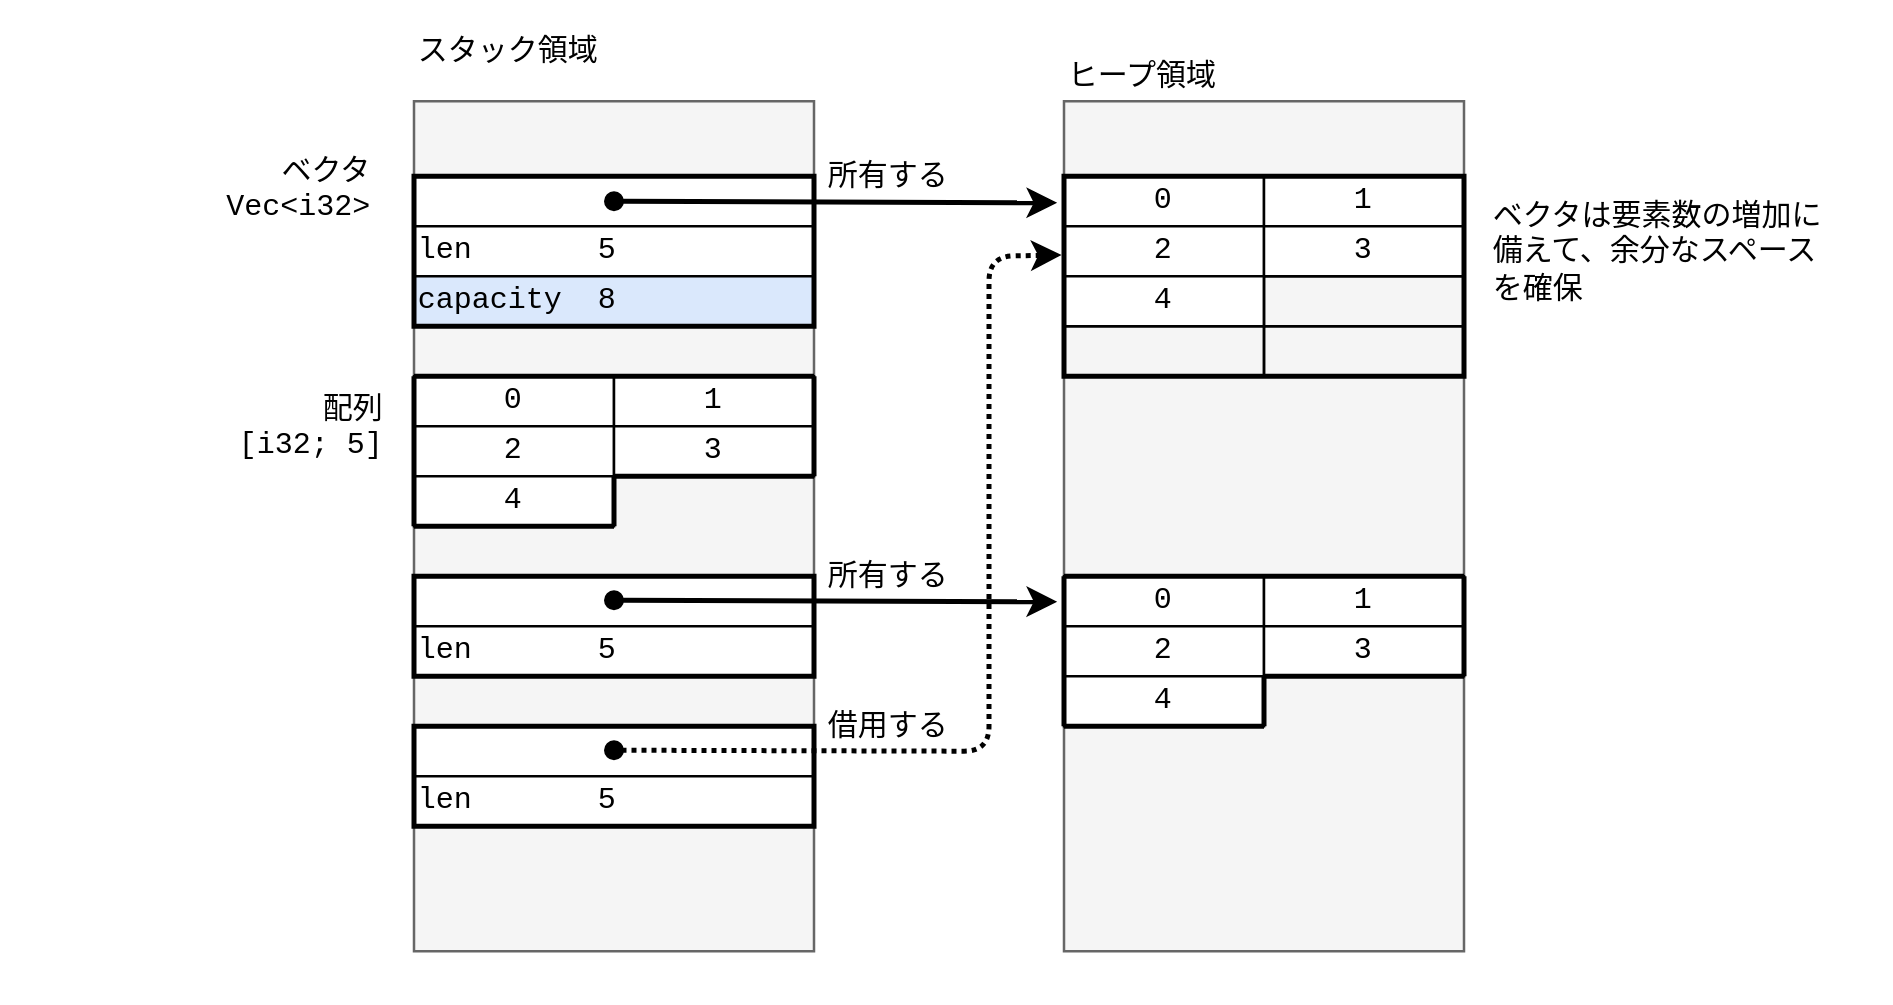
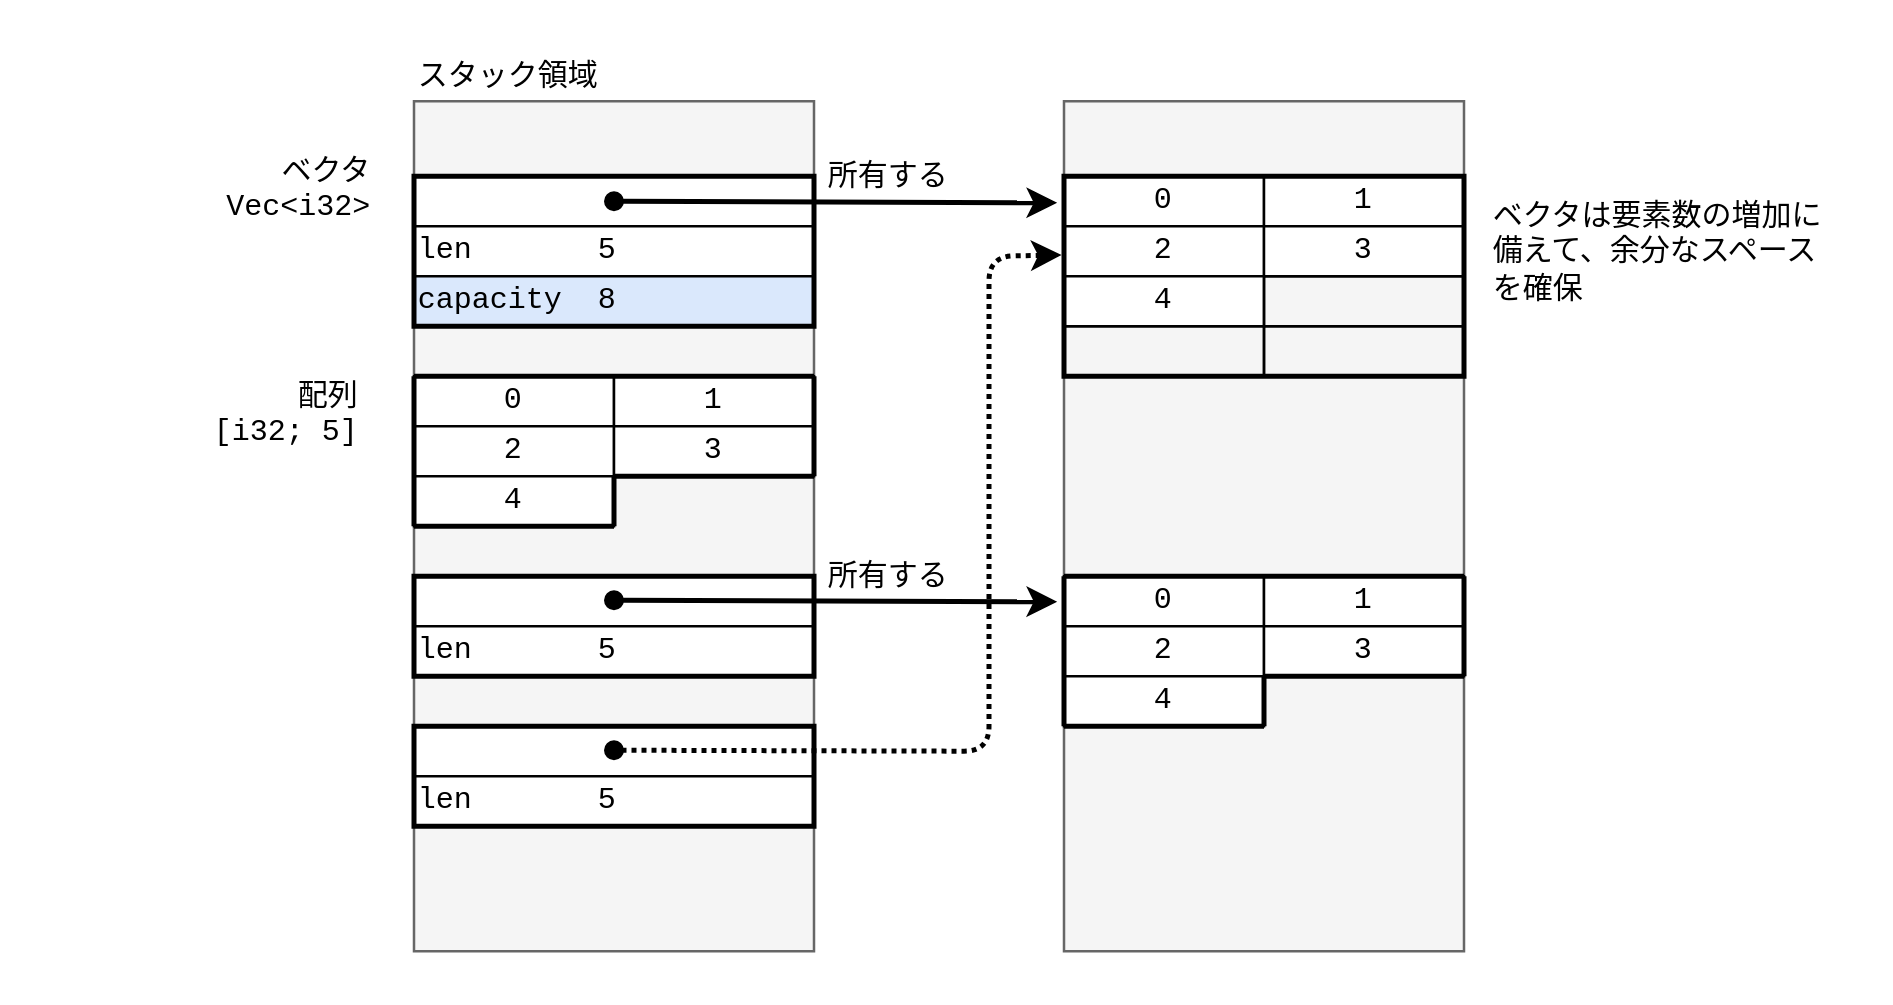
node "スタック領域": moved (564, 51) -> (564, 76)
node "ヒープ領域": removed
node "配列 [i32; 5]": moved (226, 426) -> (201, 414)
node "借用する": removed
